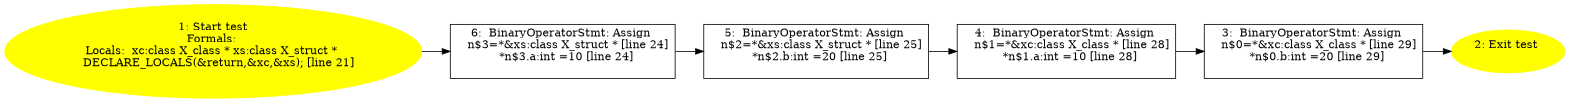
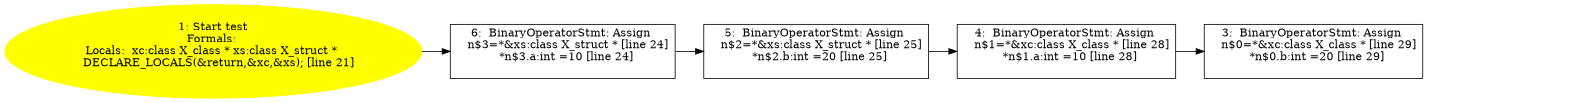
node "2: Exit test": removed
